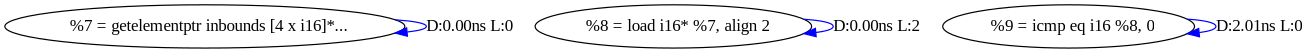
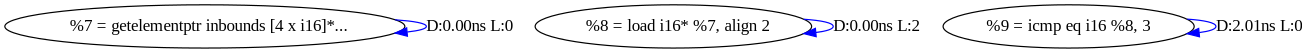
node "%9 = icmp eq i16 %8, 0": label "%9 = icmp eq i16 %8, 0" -> "%9 = icmp eq i16 %8, 3"
